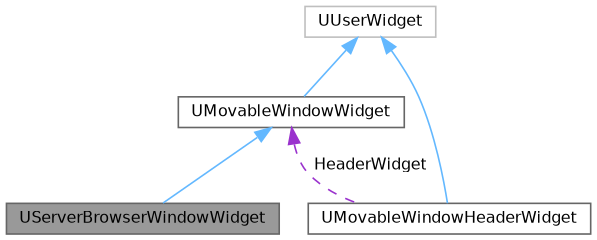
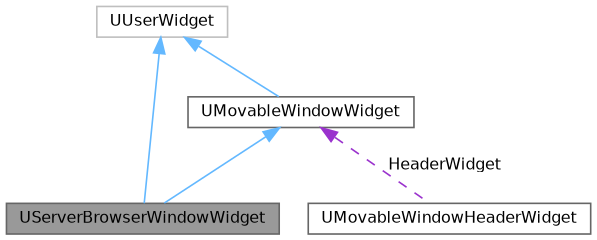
edge "UMovableWindowHeaderWidget" -> "UUserWidget": now "UServerBrowserWindowWidget" -> "UUserWidget"
